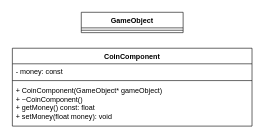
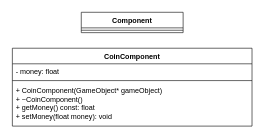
node "GameObject": label "GameObject" -> "Component"
node "- money: const": label "- money: const" -> "- money: float"
